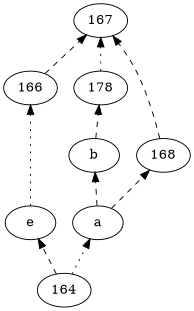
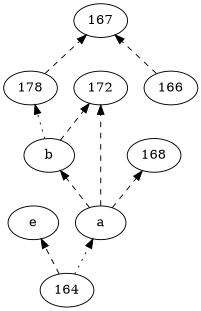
edge "178" -> "167": style dotted -> dashed
node "172": added
edge "168" -> "167": removed
edge "b" -> "178": style dashed -> dotted
edge "e" -> "166": removed
